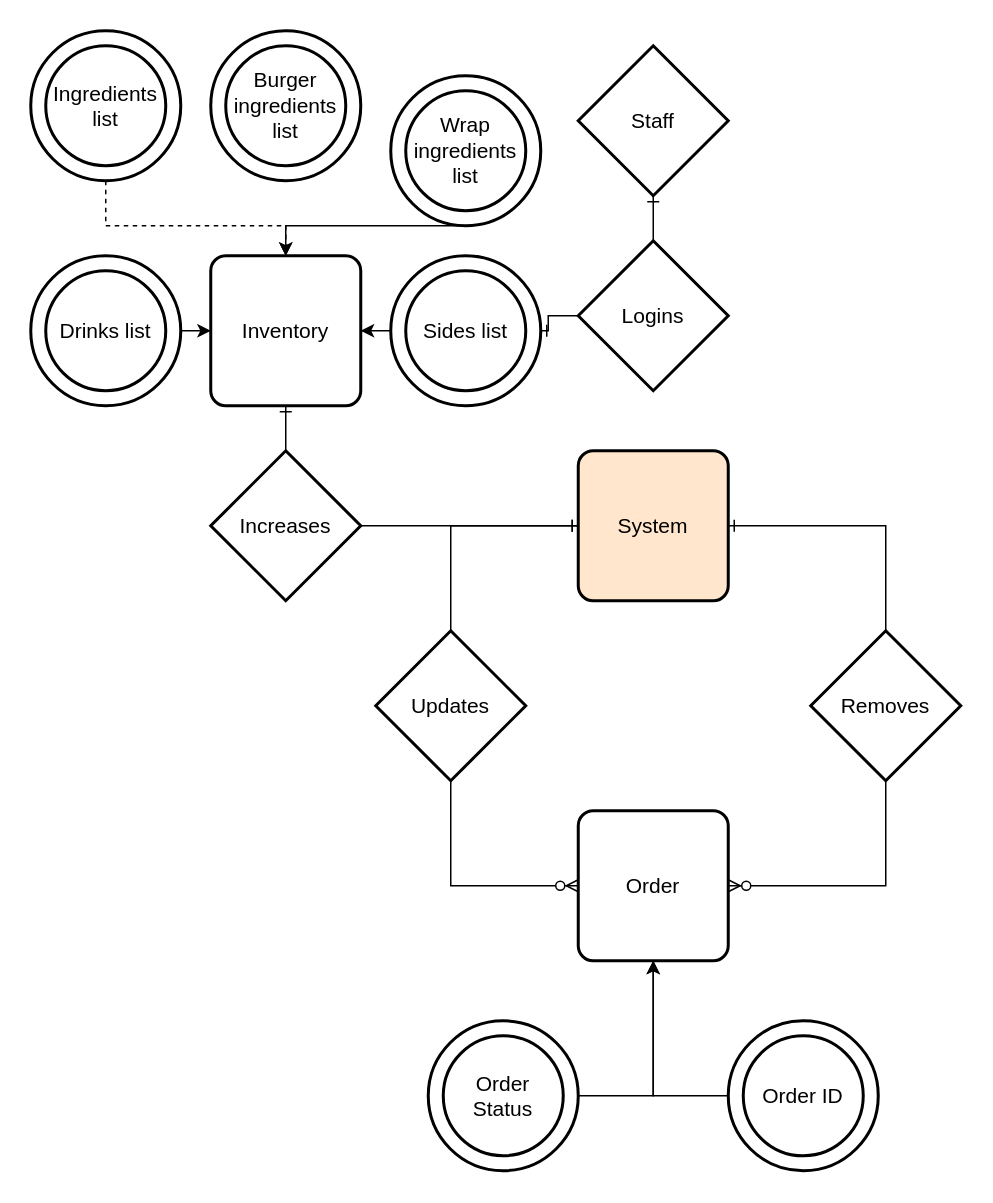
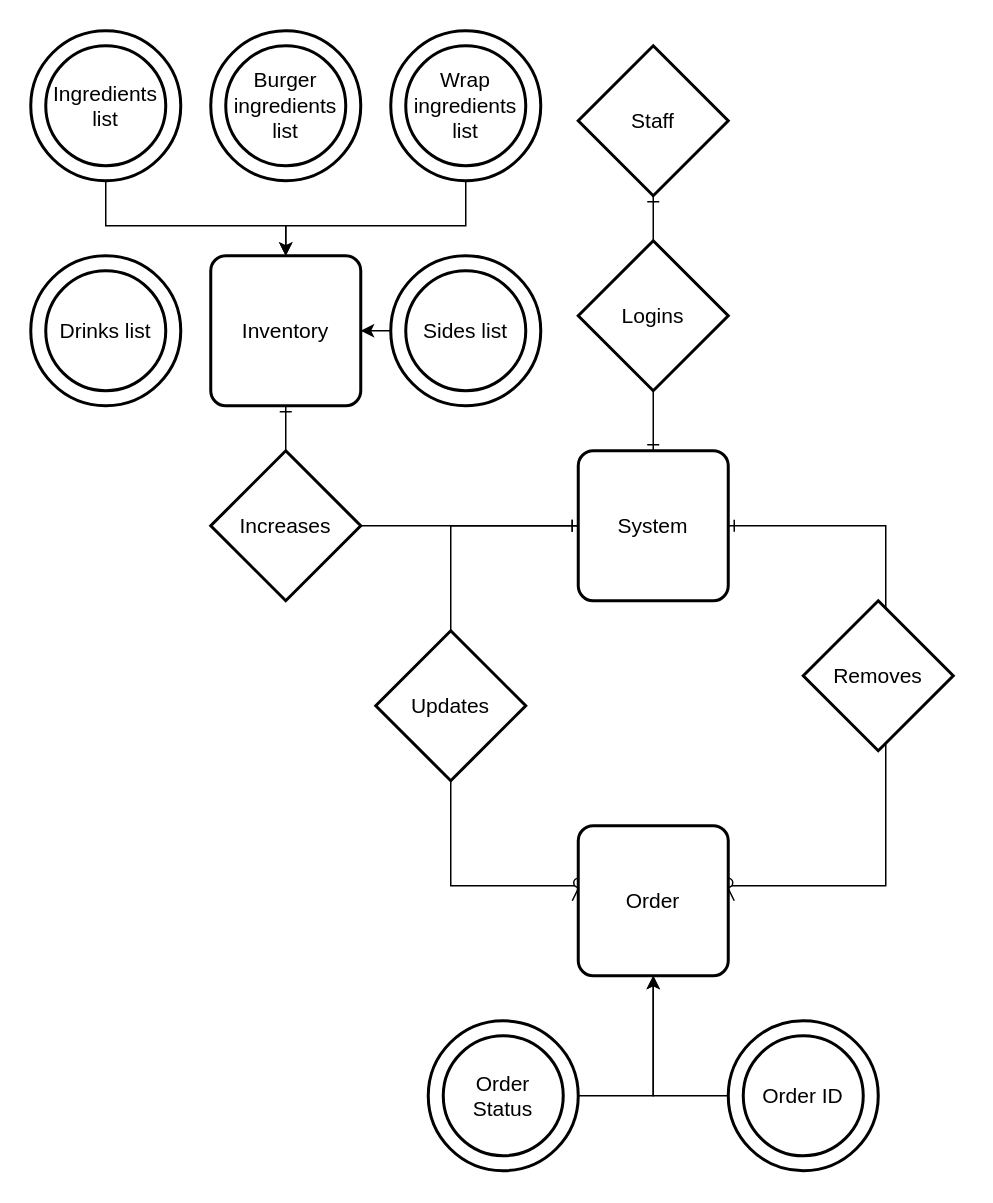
node "Wrap ingredients list": moved (466, 151) -> (466, 106)
edge "Ingredients list" -> "Inventory": style dashed -> solid
edge "Logins" -> "Sides list": now "Logins" -> "System"
edge "Drinks list" -> "Inventory": removed
node "System": fillcolor #ffe6cc -> #ffffff
node "Removes": moved (886, 706) -> (878, 676)
node "Order": moved (653, 886) -> (653, 901)
